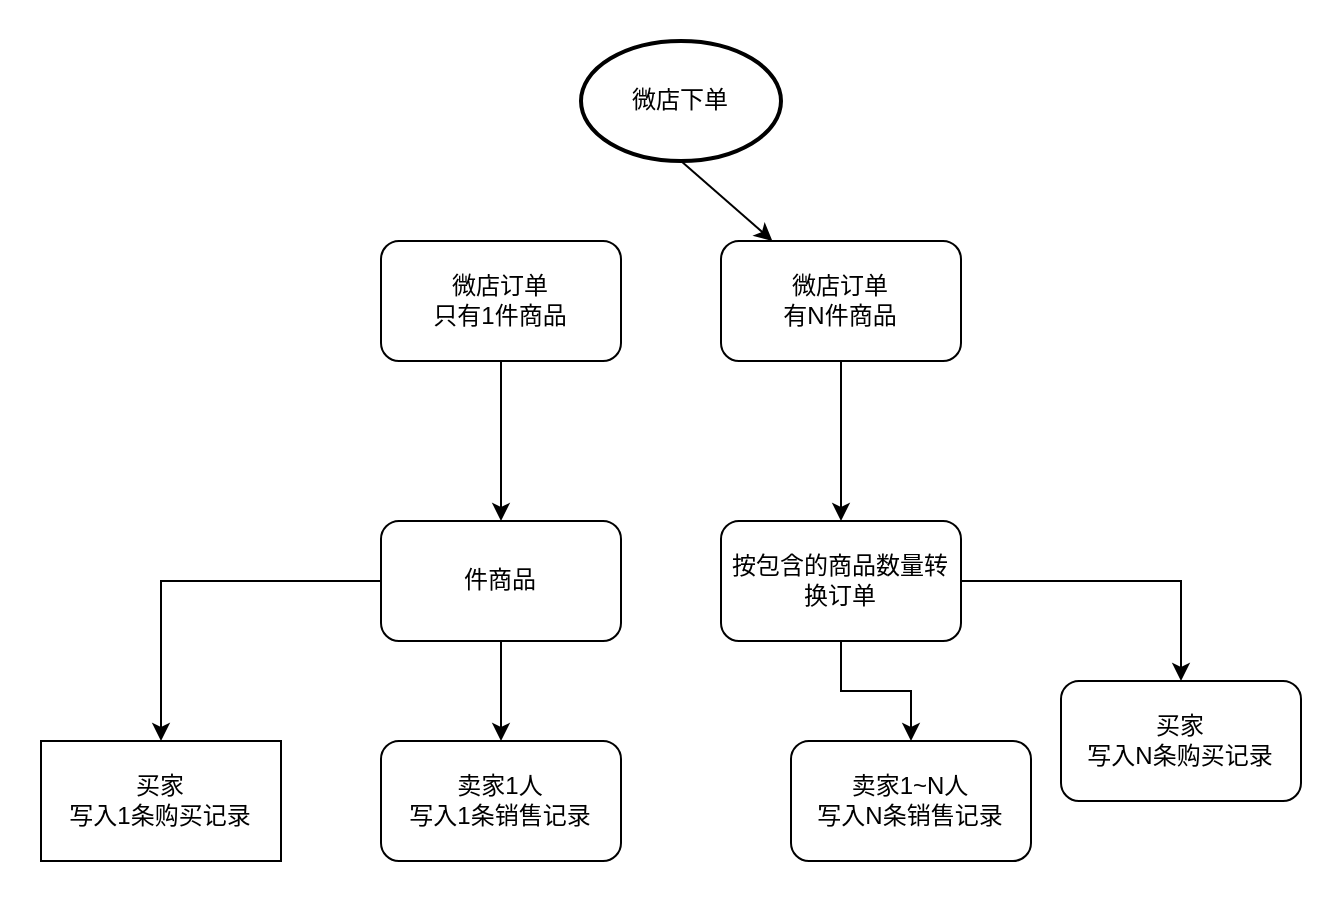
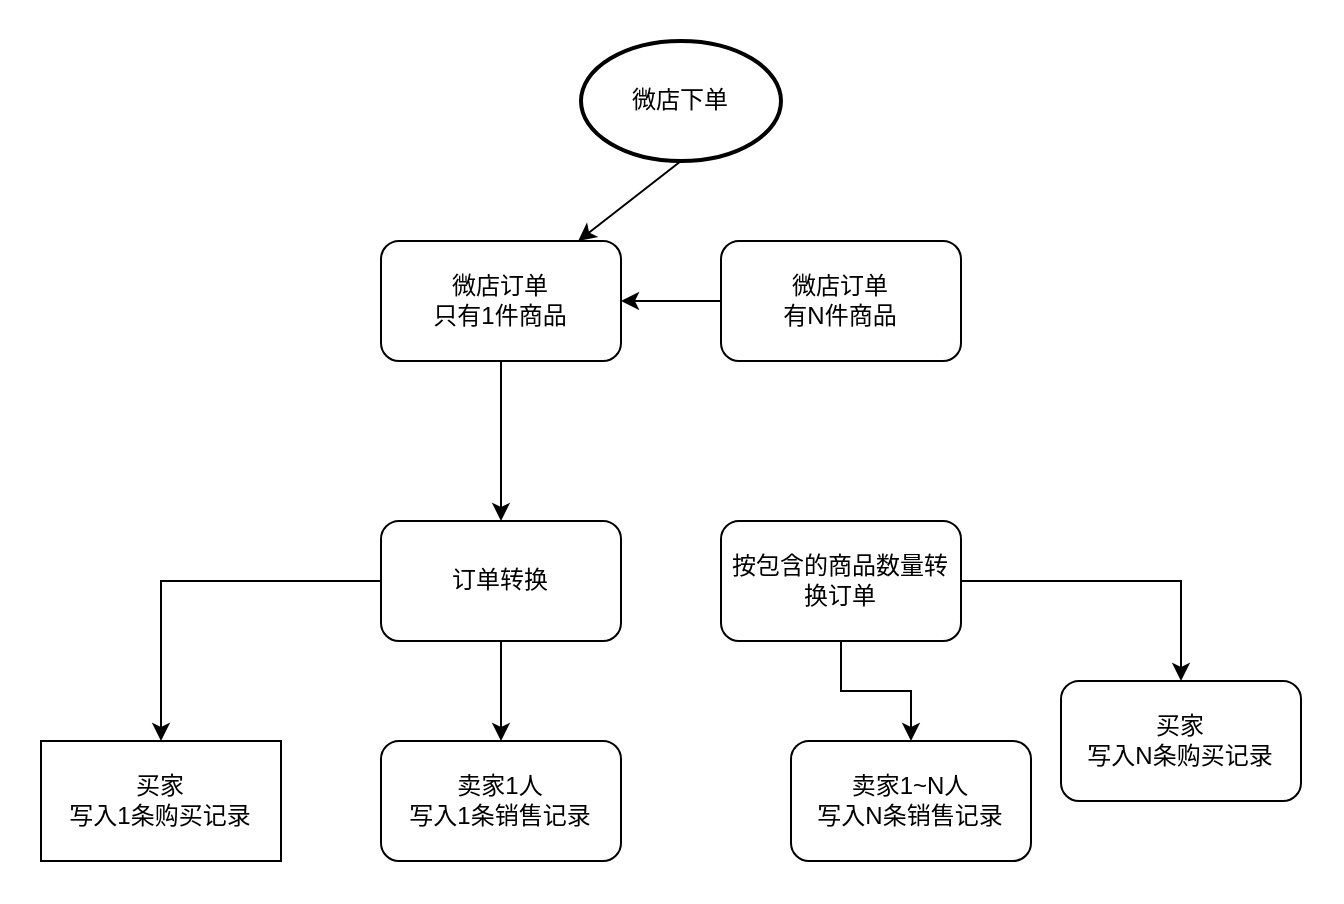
edge "微店下单" -> "微店订单 有N件商品": now "微店下单" -> "微店订单 只有1件商品"
edge "微店订单 有N件商品" -> "按包含的商品数量转换订单": now "微店订单 有N件商品" -> "微店订单 只有1件商品"
node "件商品": label "件商品" -> "订单转换"
